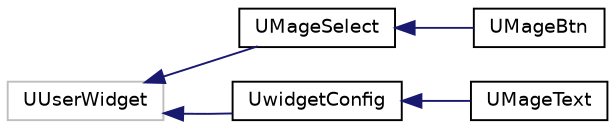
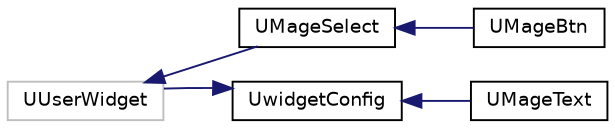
edge "UwidgetConfig" -> "UUserWidget": reversed
